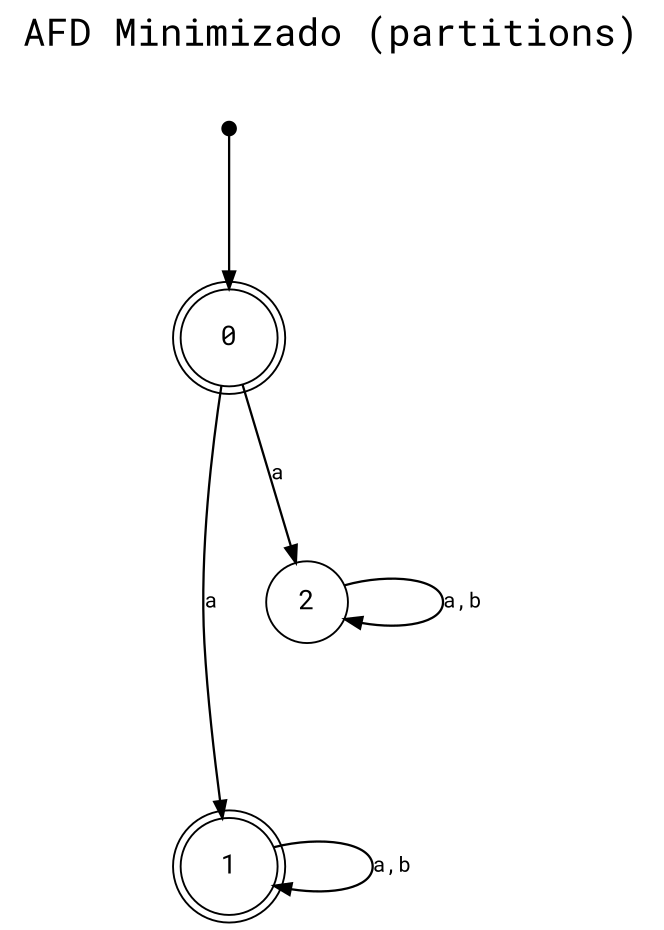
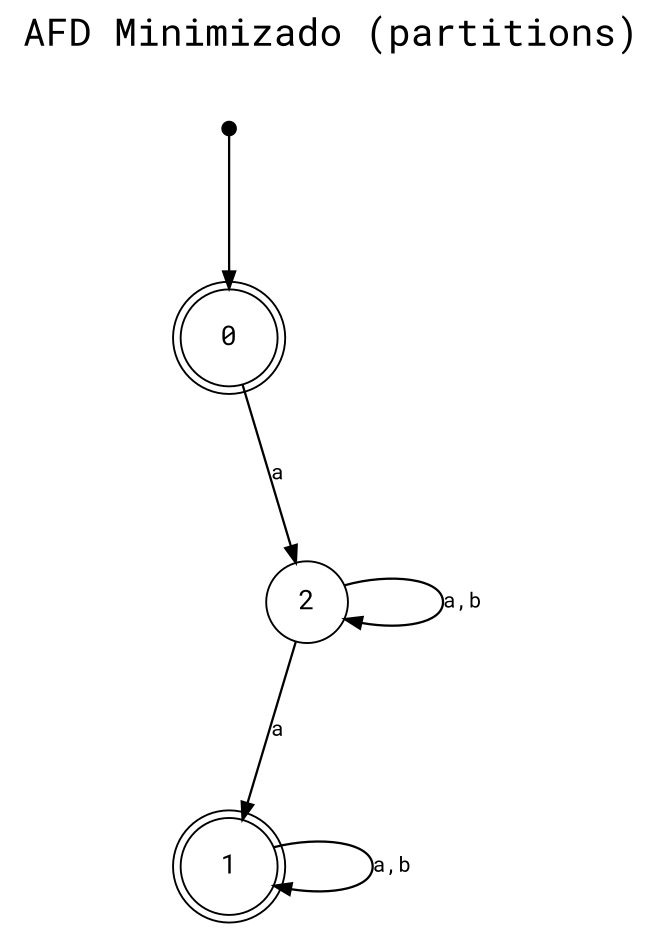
edge "0" -> "1": now "2" -> "1"
